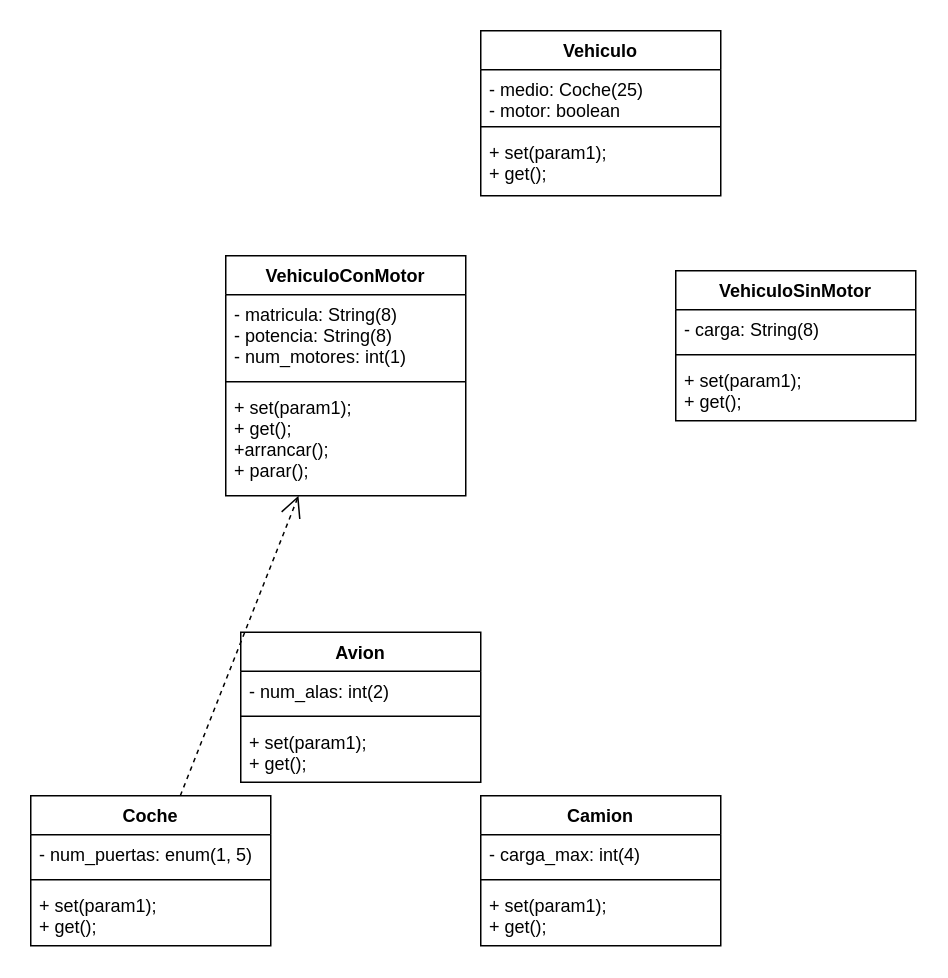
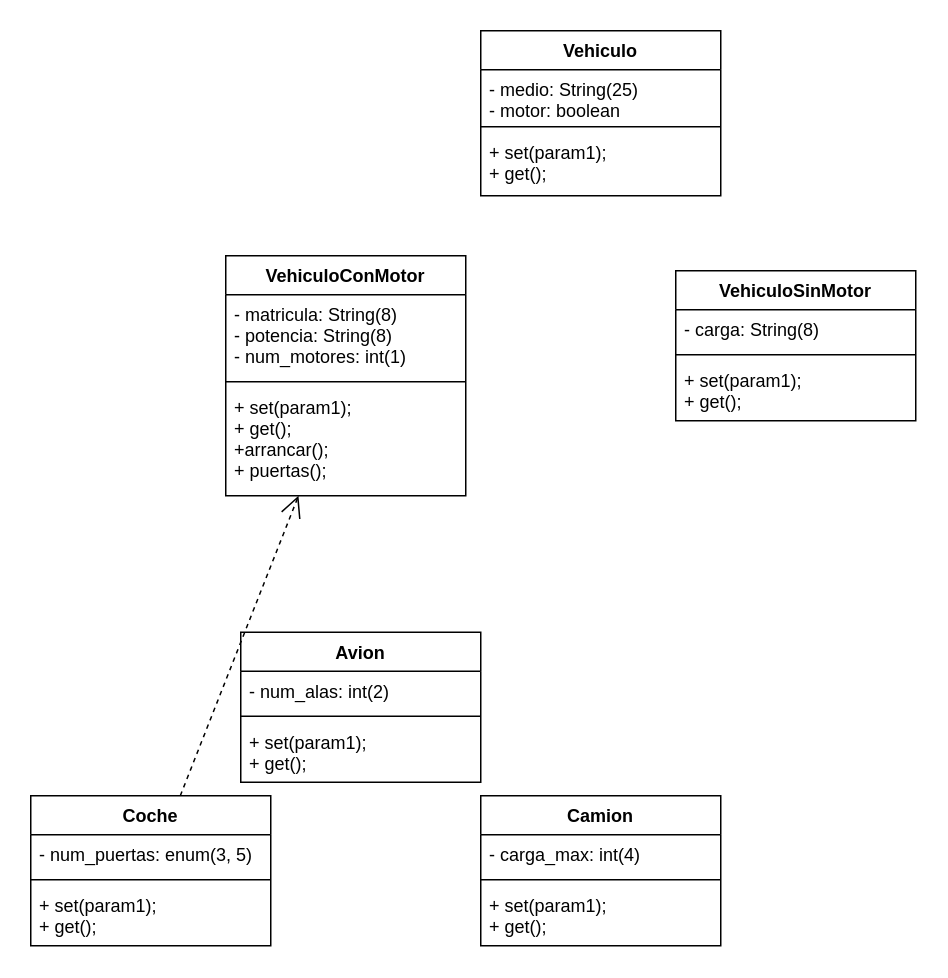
node "- medio: Coche(25) - motor: boolean": label "- medio: Coche(25) - motor: boolean" -> "- medio: String(25) - motor: boolean"
node "+ set(param1); + get(); +arrancar(); + parar();": label "+ set(param1); + get(); +arrancar(); + parar();" -> "+ set(param1); + get(); +arrancar(); + puertas();"
node "- num_puertas: enum(1, 5)": label "- num_puertas: enum(1, 5)" -> "- num_puertas: enum(3, 5)"
